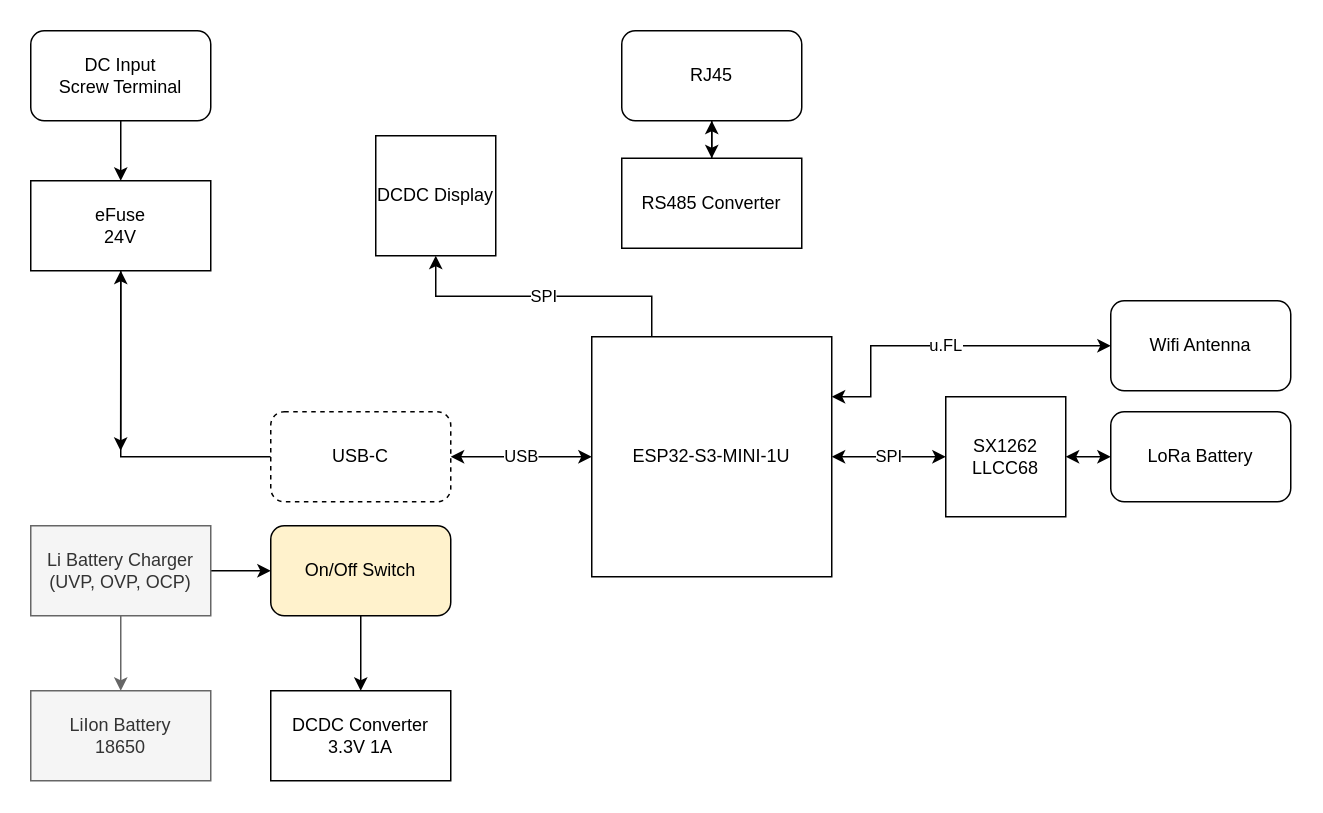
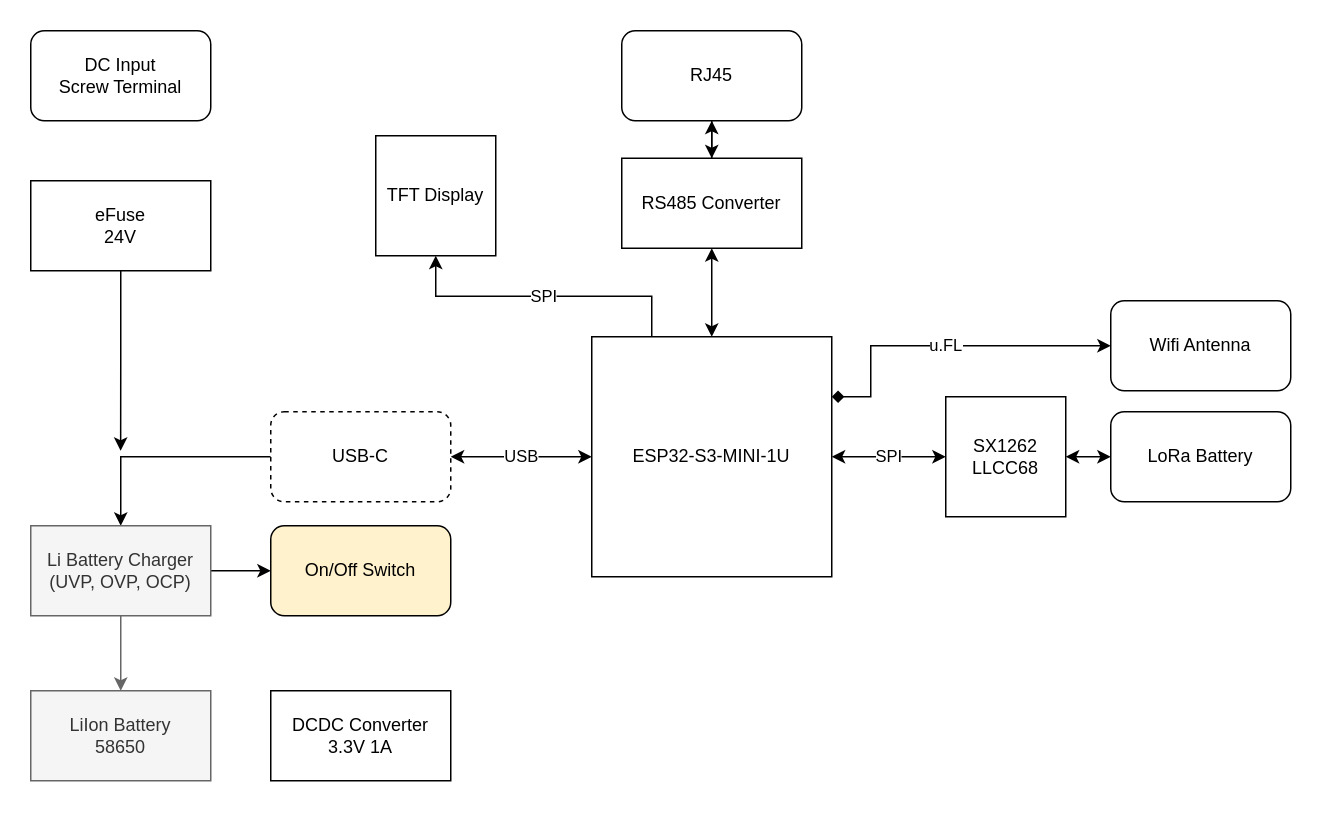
edge "DC Input Screw Terminal" -> "eFuse 24V": removed
node "DCDC Display": label "DCDC Display" -> "TFT Display"
edge "RS485 Converter" -- "ESP32-S3-MINI-1U": added
edge "Wifi Antenna" -- "ESP32-S3-MINI-1U": arrowhead classic -> diamond
edge "USB-C" -> "eFuse 24V": now "USB-C" -> "Li Battery Charger (UVP, OVP, OCP)"
edge "On/Off Switch" -> "DCDC Converter 3.3V 1A": removed
node "LiIon Battery 18650": label "LiIon Battery 18650" -> "LiIon Battery 58650"
